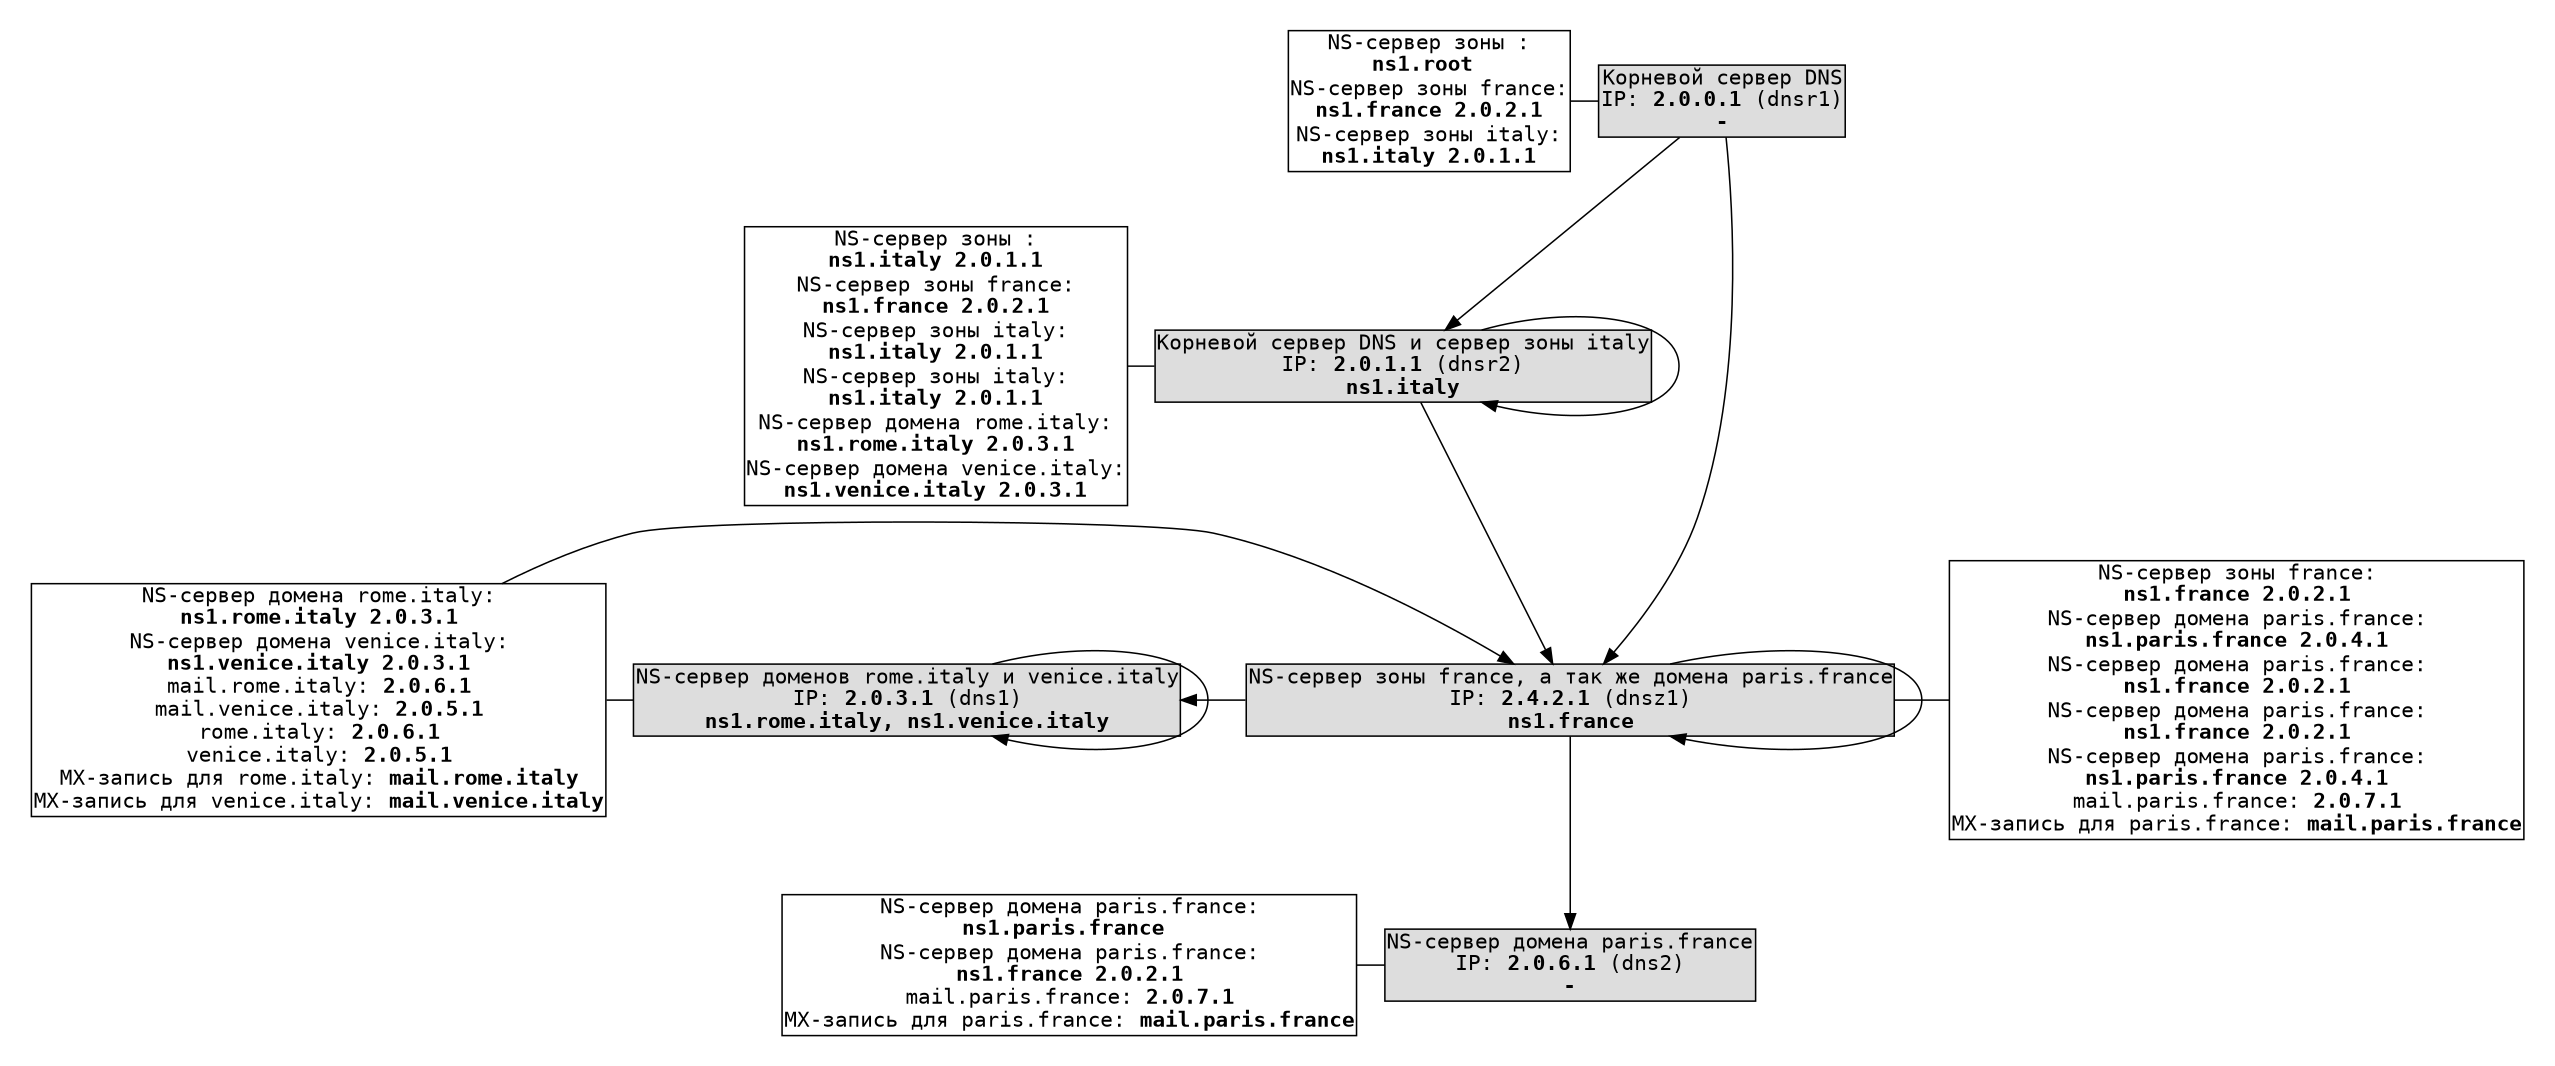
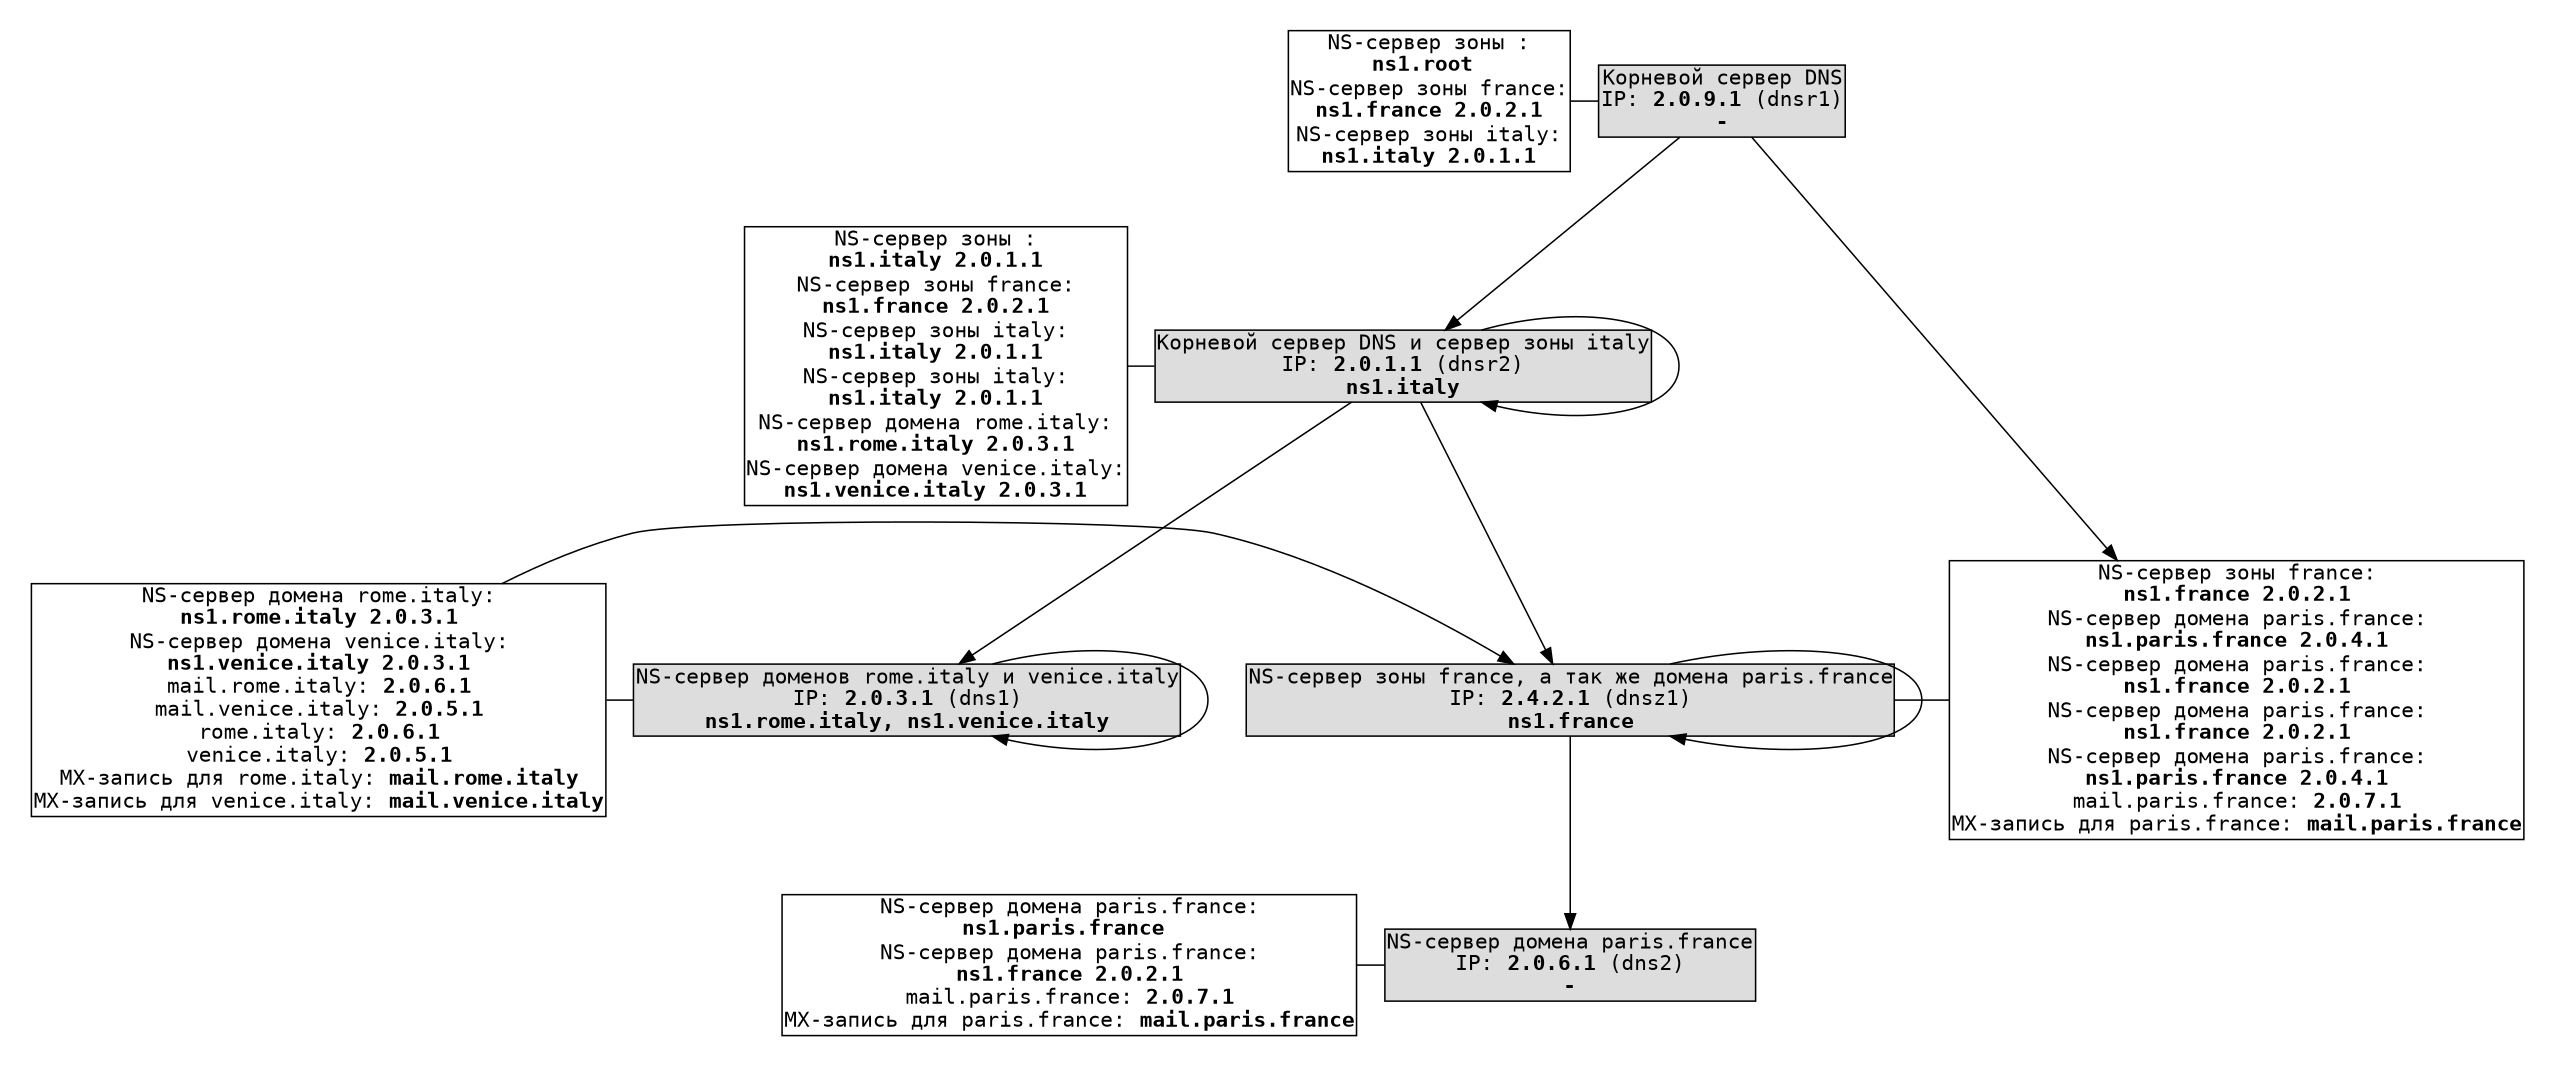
node "Корневой сервер DNS": text "2.0.0.1" -> "2.0.9.1"
edge "Корневой сервер DNS" -> "NS-сервер зоны france, а так же домена paris.france": now "Корневой сервер DNS" -> "NS-сервер зоны france:"
edge "NS-сервер зоны france, а так же домена paris.france" -> "NS-сервер доменов rome.italy и venice.italy": now "Корневой сервер DNS и сервер зоны italy" -> "NS-сервер доменов rome.italy и venice.italy"
